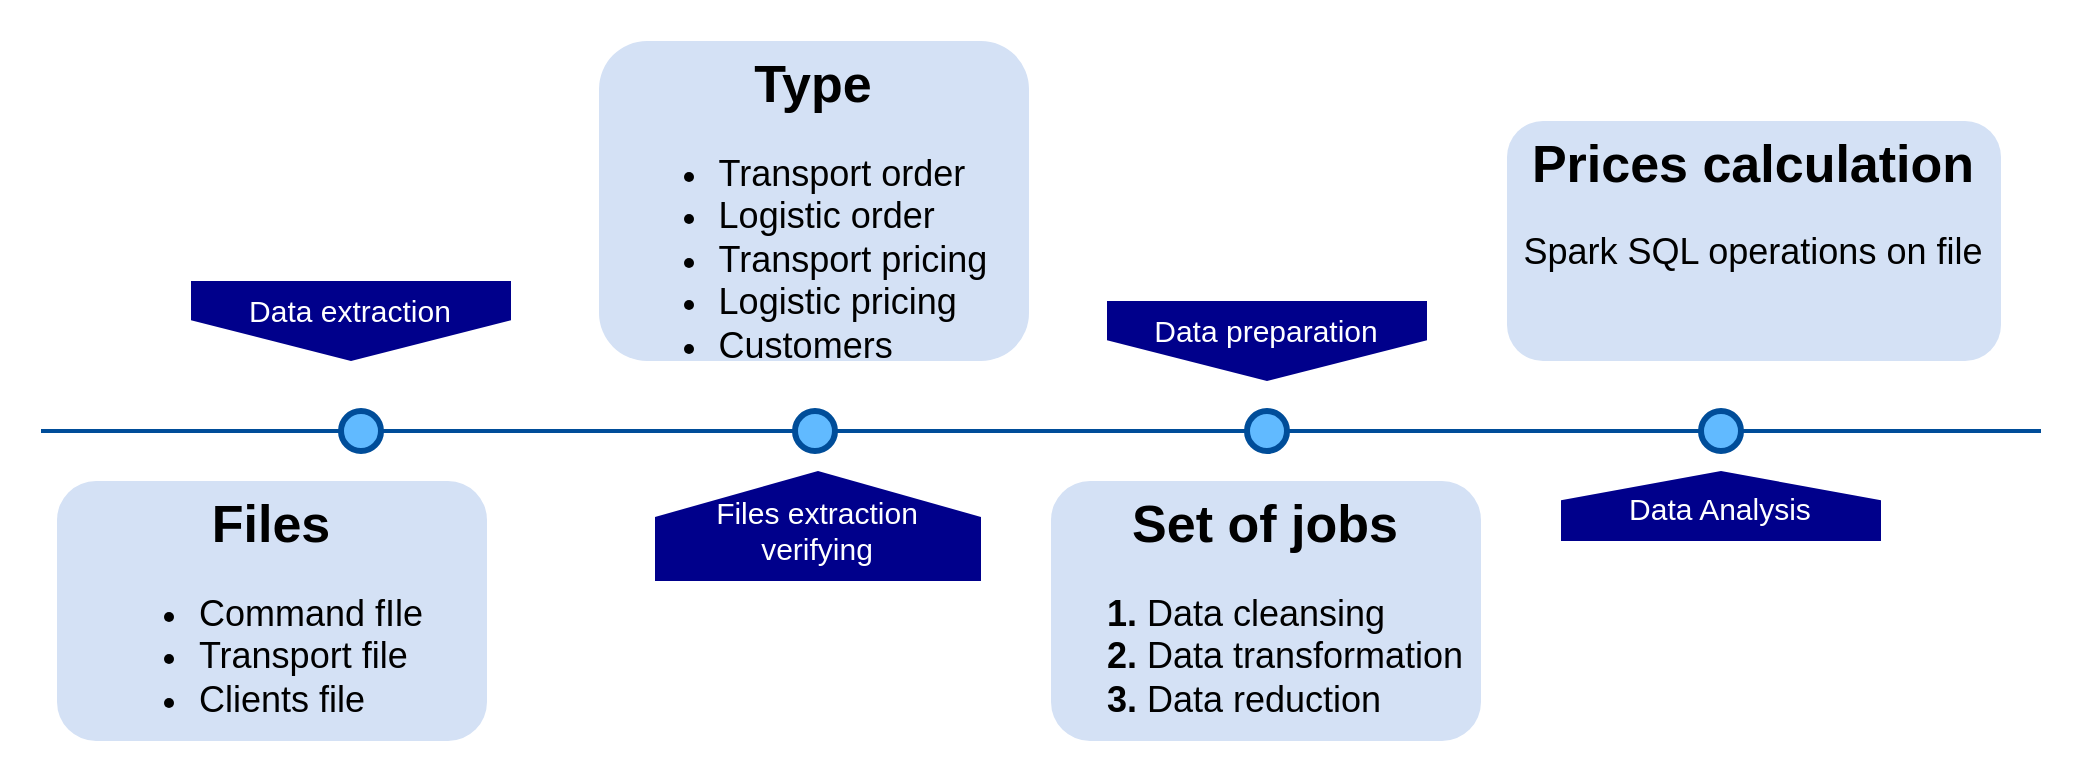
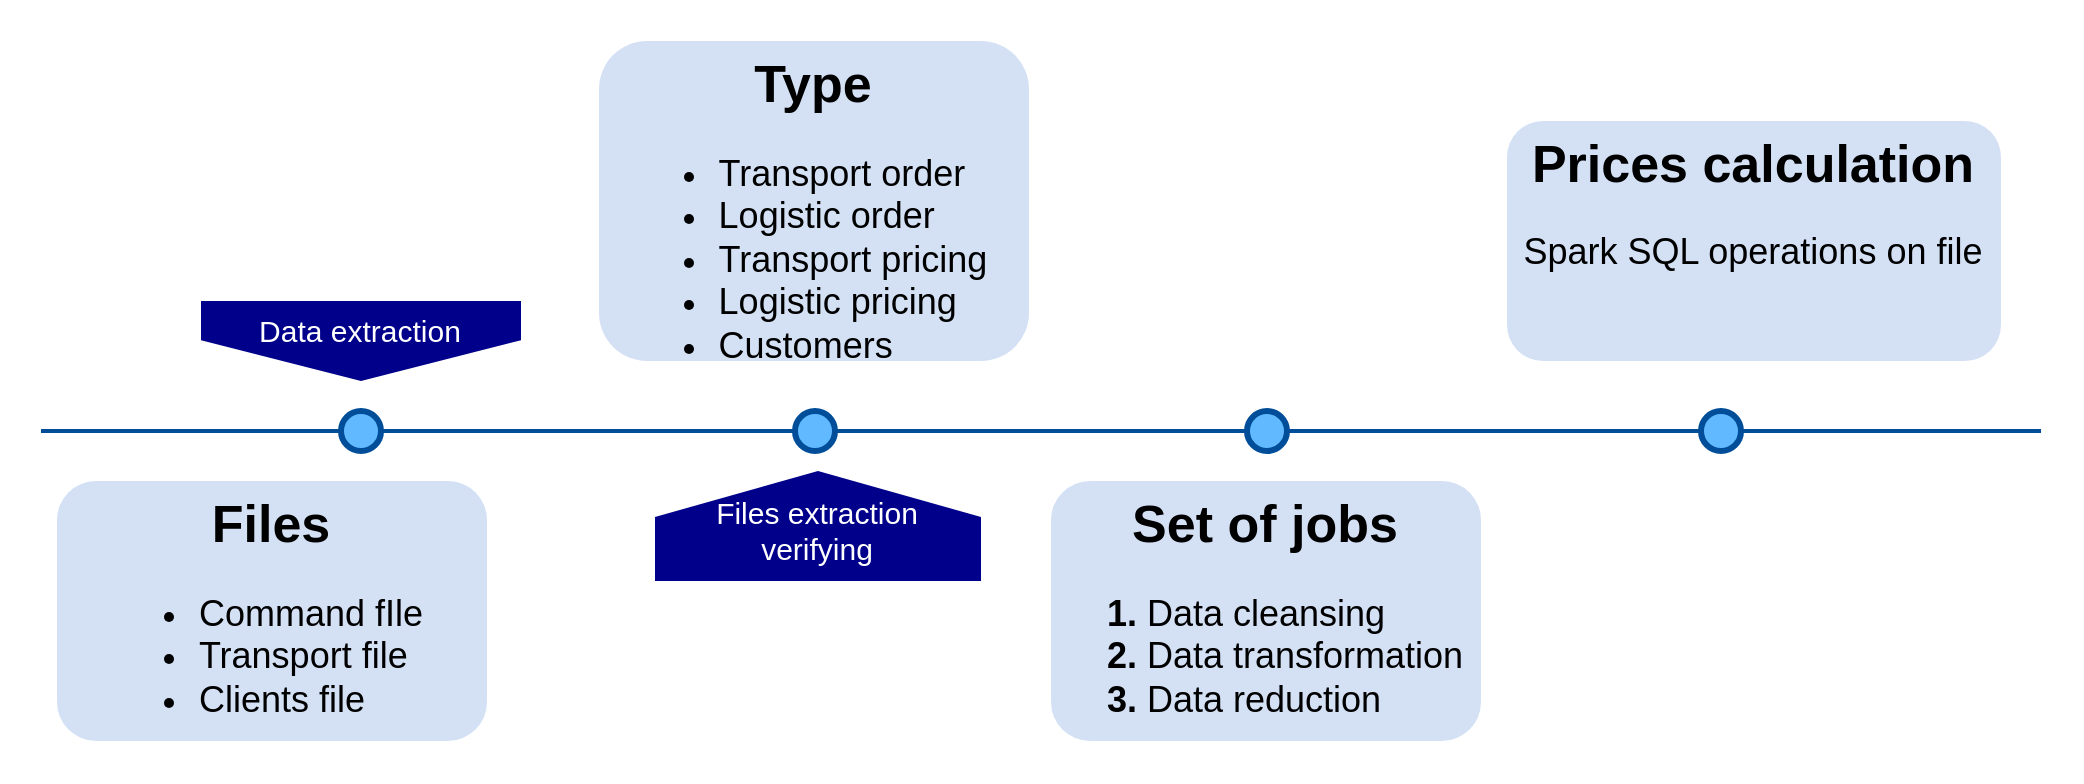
node "Data extraction": moved (351, 321) -> (361, 341)
node "Data preparation": removed
node "Data Analysis": removed
